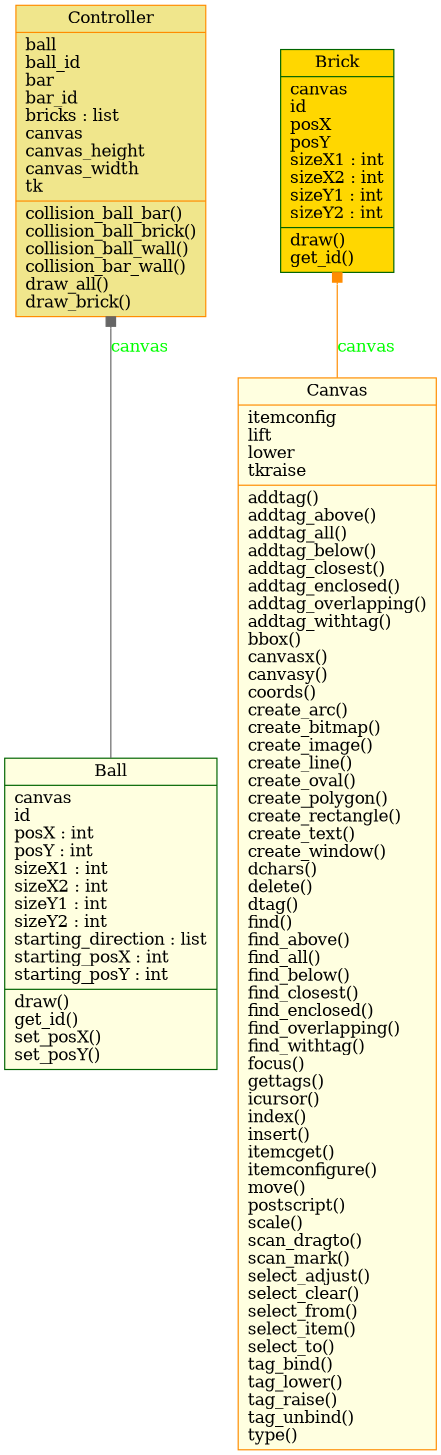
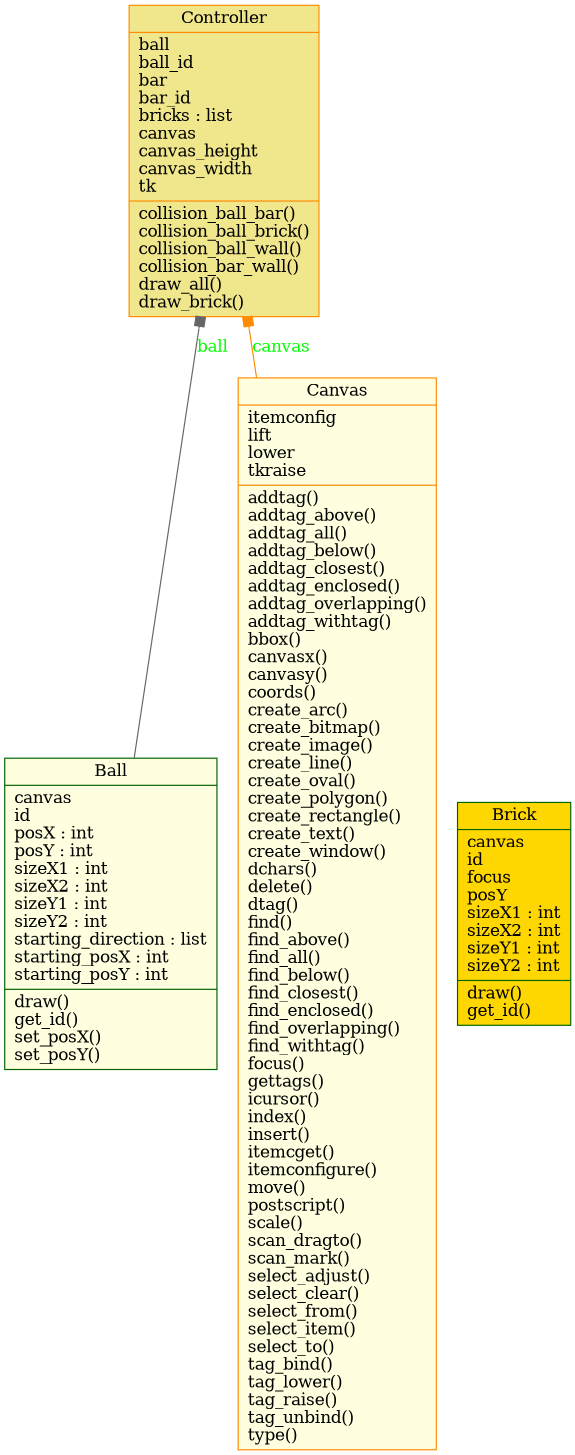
node "Brick": text "posX" -> "focus"
edge "Canvas" -> "Brick": now "Canvas" -> "Controller"
edge "Ball" -> "Controller": label "canvas" -> "ball"
